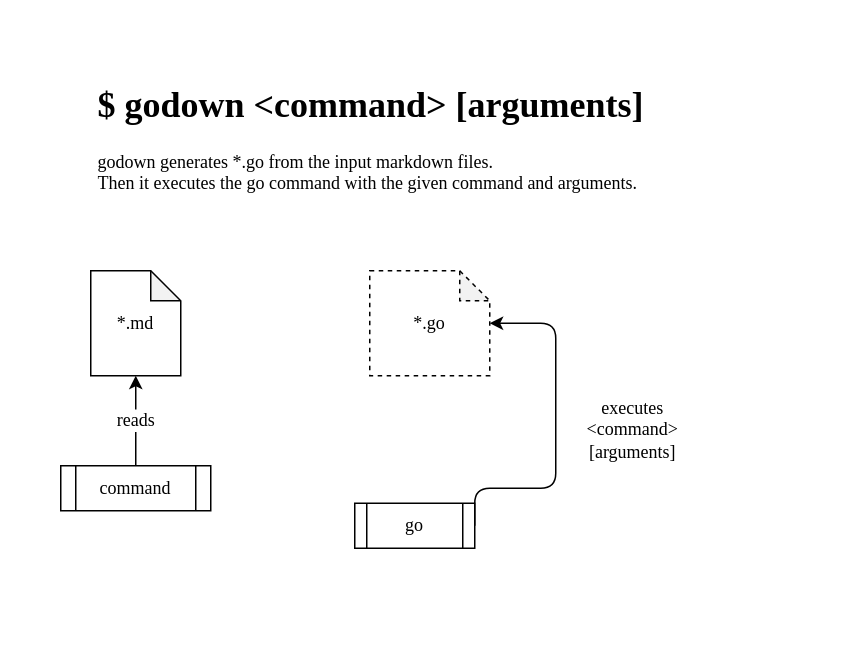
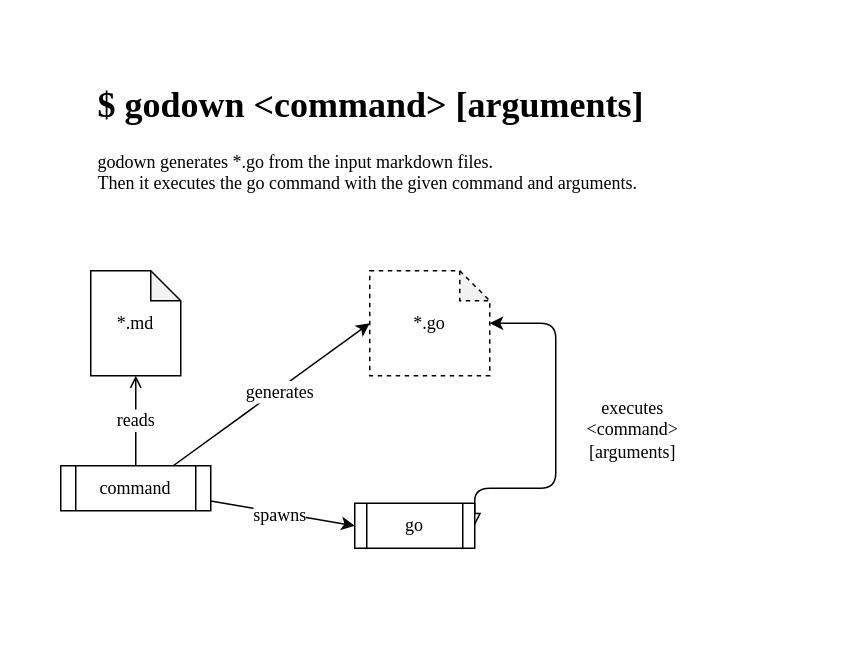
edge "command" -> "*.md": arrowhead classic -> open
edge "command" -> "*.go": added, label "generates"
edge "command" -> "go": added, label "spawns"
edge "go" -> "*.go": arrowhead none -> block
